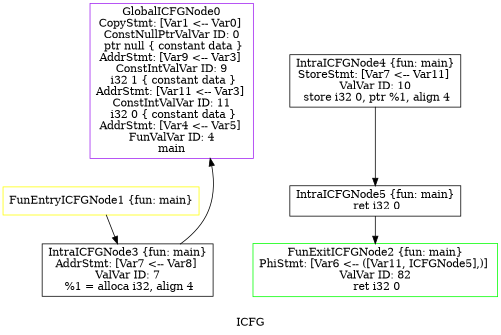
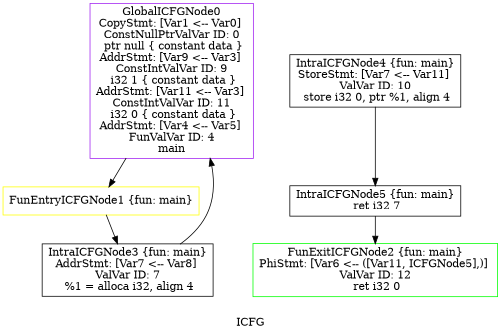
edge "GlobalICFGNode0" -> "FunEntryICFGNode1 {fun: main}": added
node "IntraICFGNode5 {fun: main}": text "ret i32 0" -> "ret i32 7"
node "FunExitICFGNode2 {fun: main}": text "ValVar ID: 82" -> "ValVar ID: 12"
